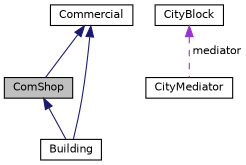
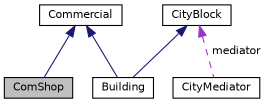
edge "Building" -> "ComShop": now "Building" -> "CityBlock"
